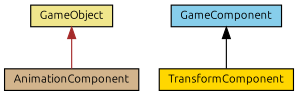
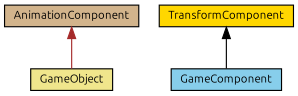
edge "AnimationComponent" -> "GameObject": reversed
edge "TransformComponent" -> "GameComponent": reversed
